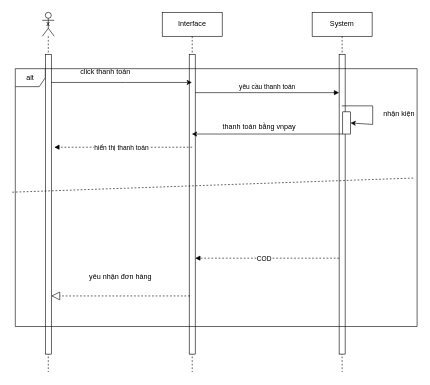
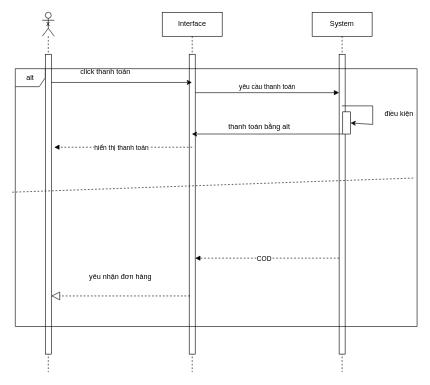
node "nhận kiện": label "nhận kiện" -> "điều kiện"
node "thanh toán bằng vnpay": label "thanh toán bằng vnpay" -> "thanh toán bằng alt"
